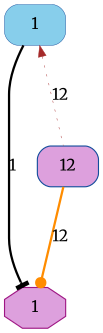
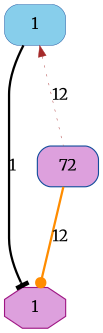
node "12": label "12" -> "72"
